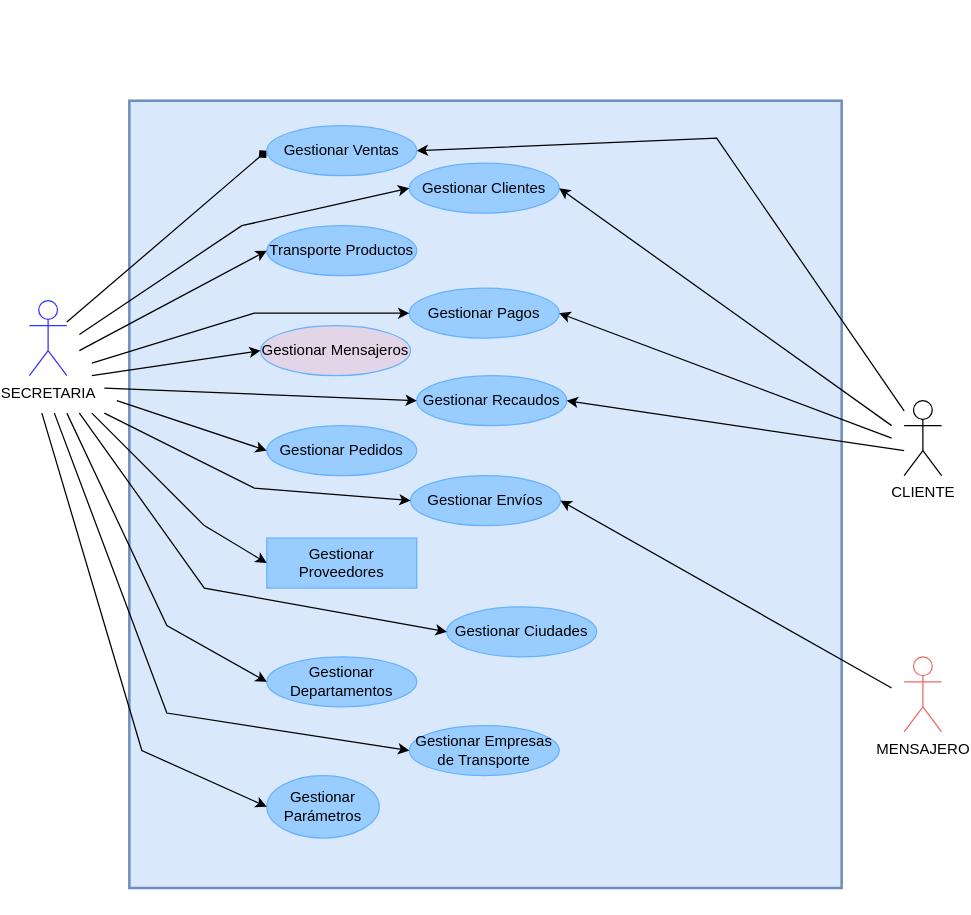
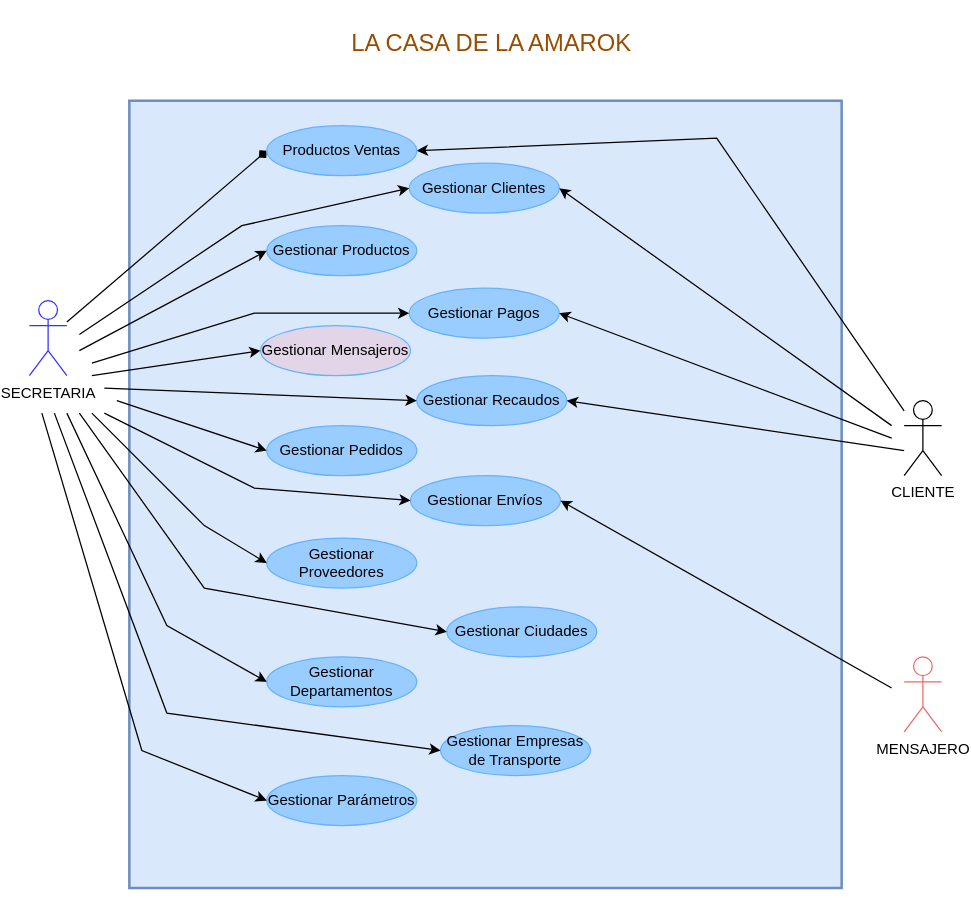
node "LA CASA DE LA AMAROK": added
node "Gestionar Ventas": label "Gestionar Ventas" -> "Productos Ventas"
node "Transporte Productos": label "Transporte Productos" -> "Gestionar Productos"
node "Gestionar Proveedores": shape rectangle -> ellipse
node "Gestionar Empresas de Transporte": moved (484, 751) -> (516, 751)
node "Gestionar Parámetros": size 113x63 -> 150x50
